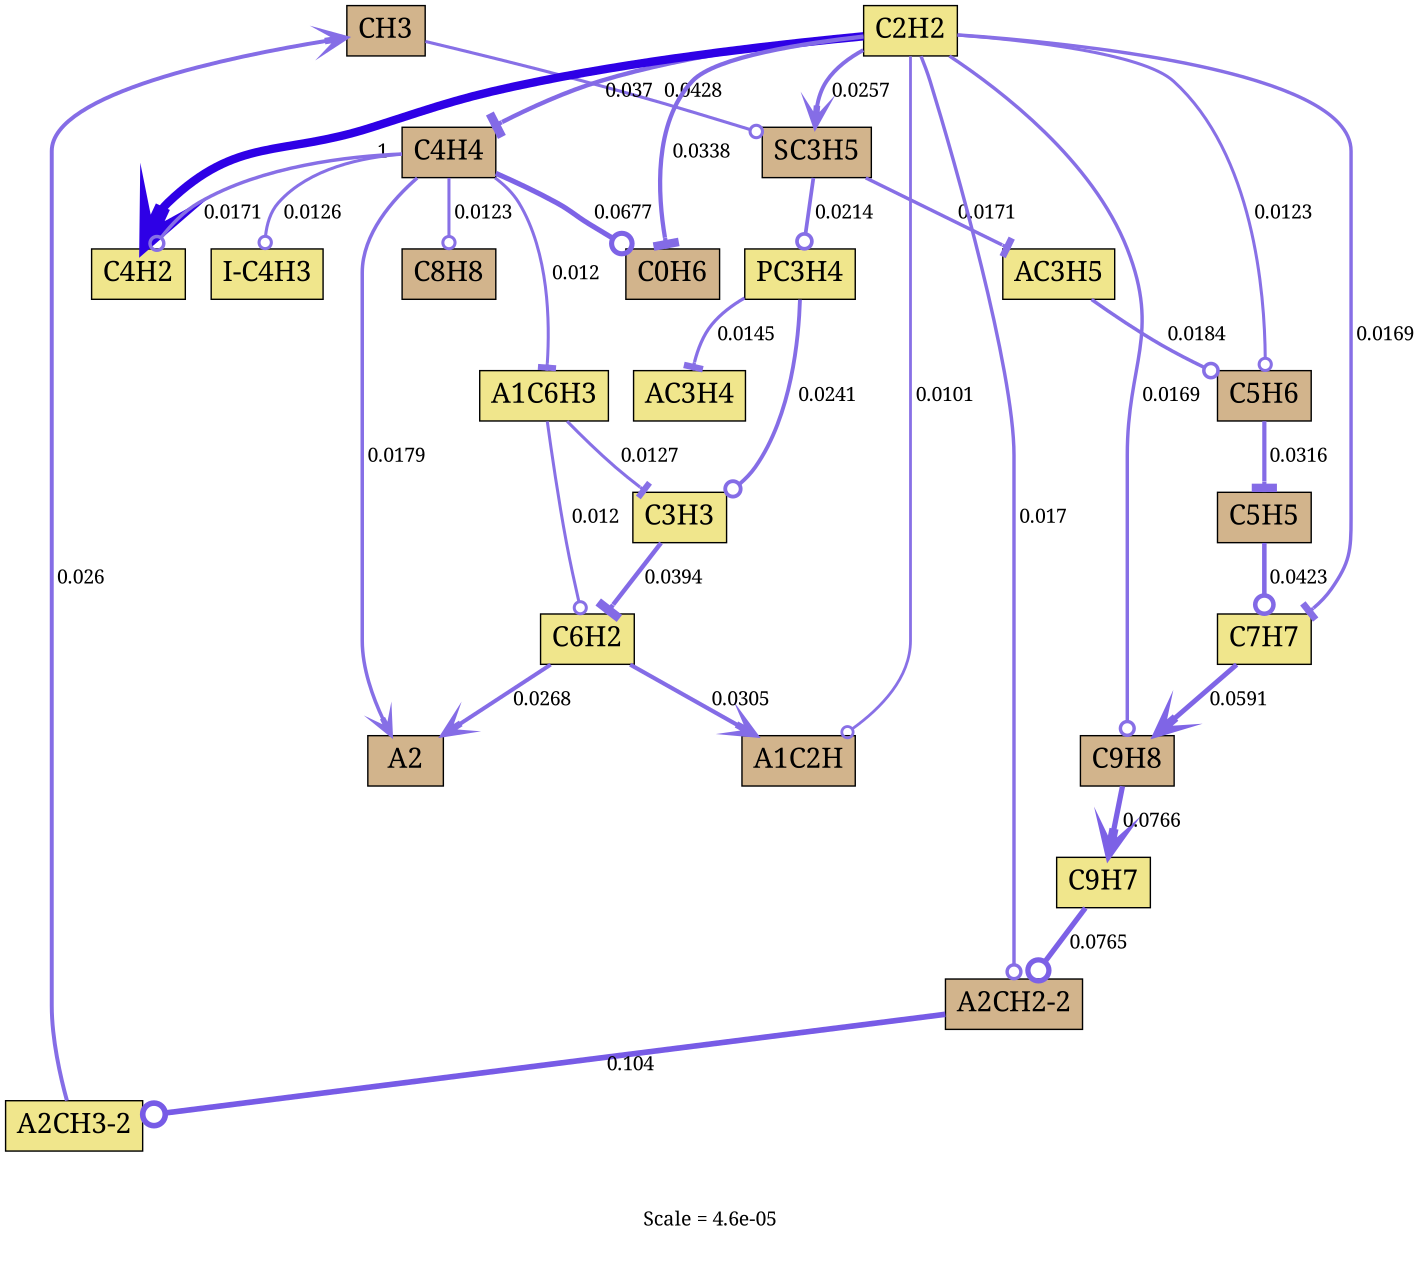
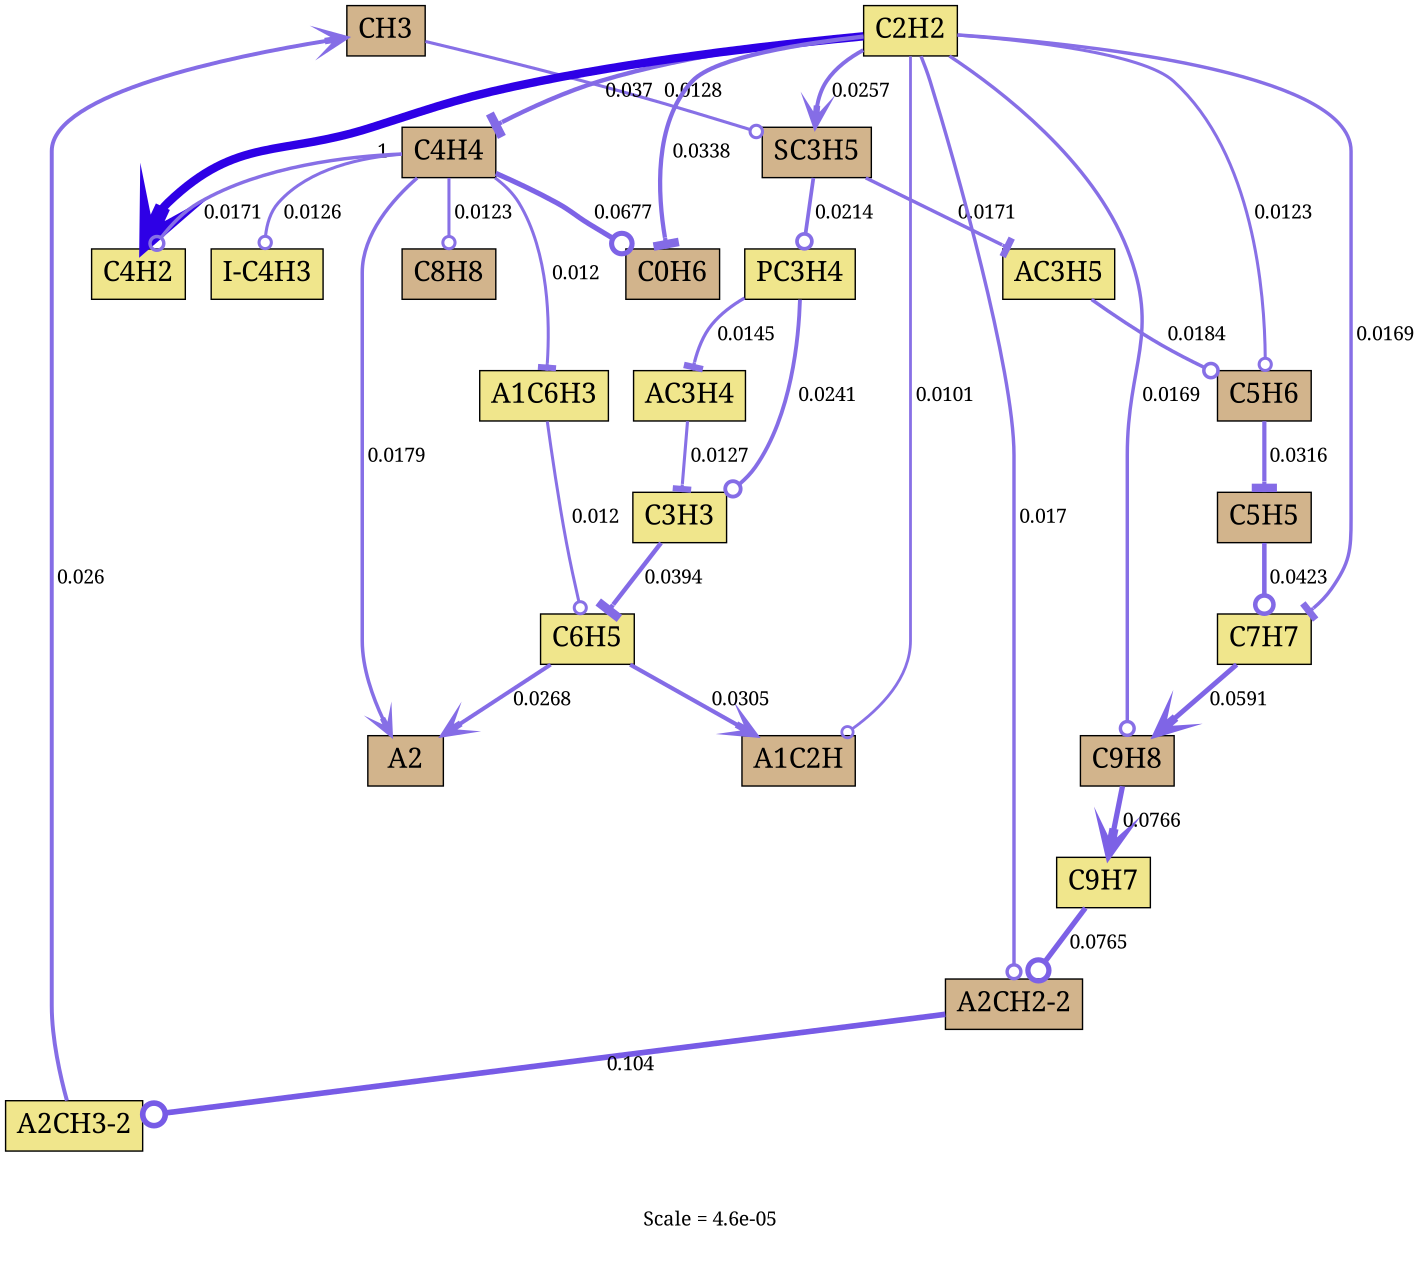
edge "CH3" -> "SC3H5": label " 0.0428" -> " 0.0128"
edge "A1C6H3" -> "C3H3": now "AC3H4" -> "C3H3"
node "C6H2": label "C6H2" -> "C6H5"
